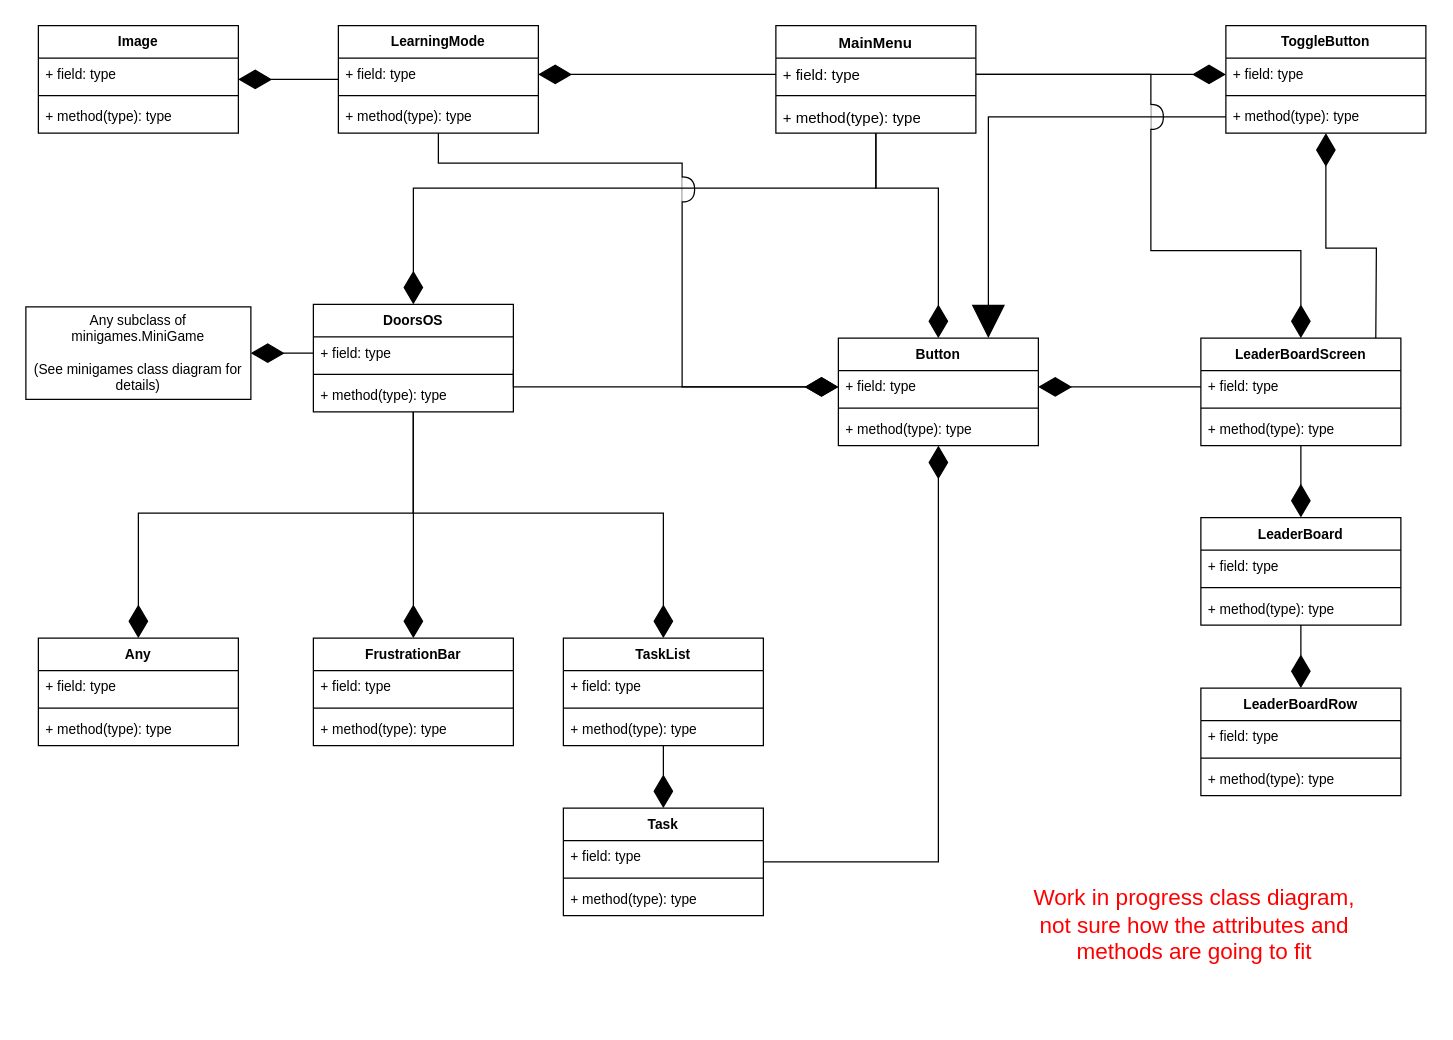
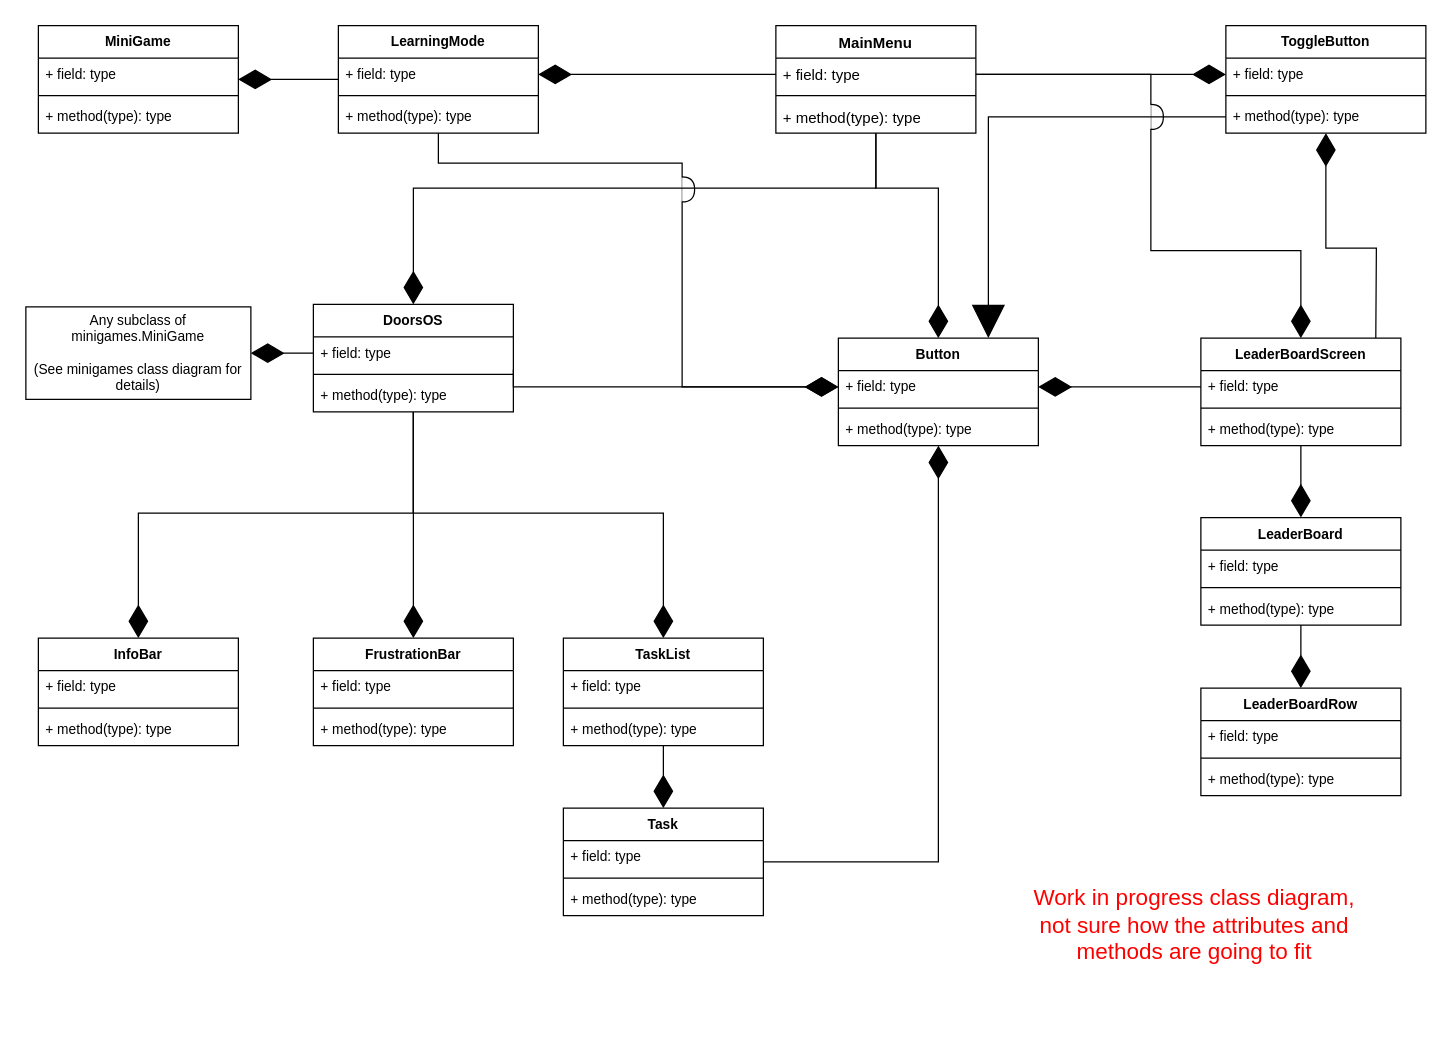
node "Image": label "Image" -> "MiniGame"
node "Any": label "Any" -> "InfoBar"
